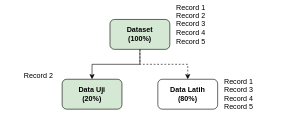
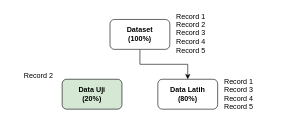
node "Record 1 Record 2 Record 3 Record 4 Record 5": moved (200, 24) -> (200, 33)
node "Dataset (100%)": fillcolor #d5e8d4 -> #ffffff
edge "Dataset (100%)" -> "Data Latih (80%)": style dashed -> solid
edge "Dataset (100%)" -> "Data Uji (20%)": removed
